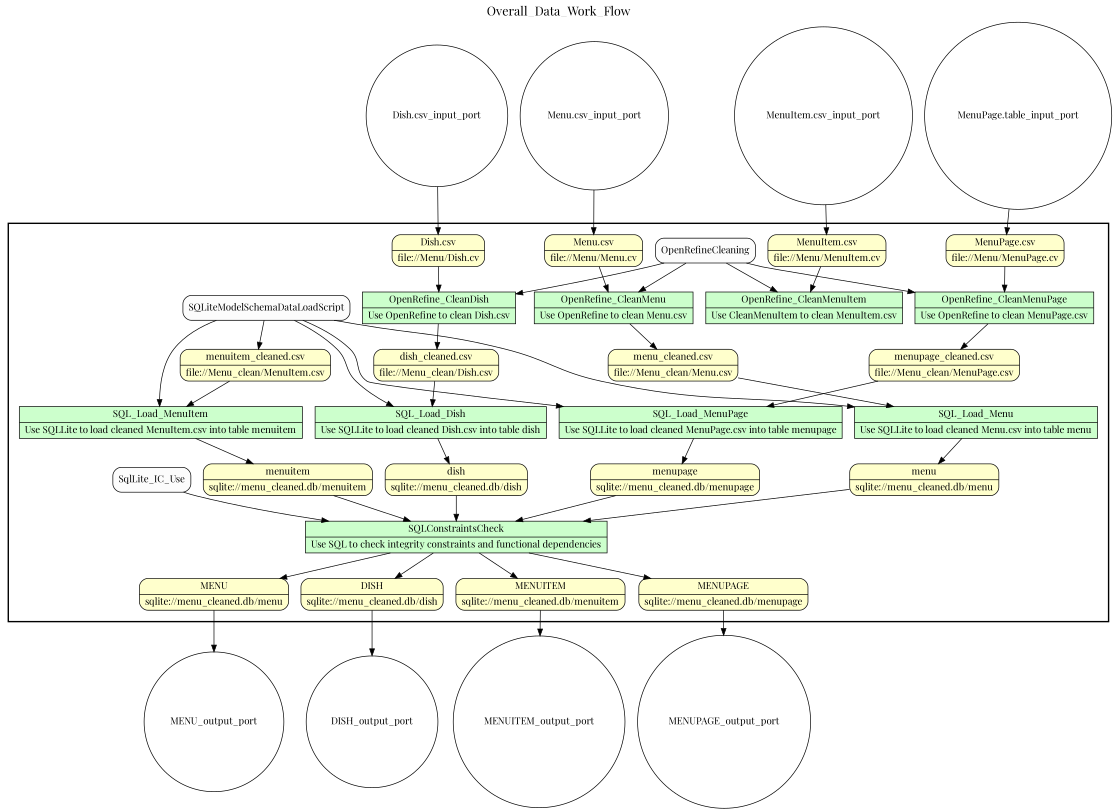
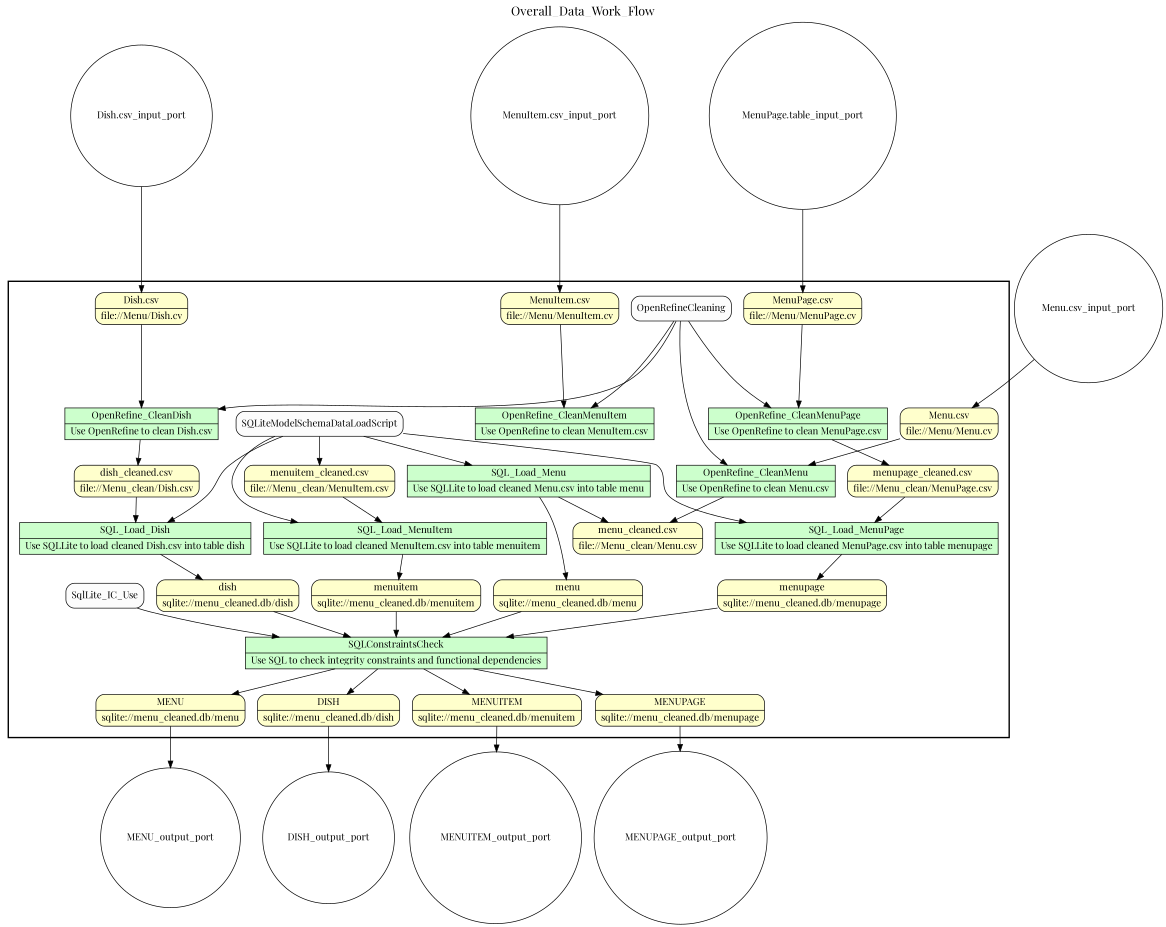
node "OpenRefine_CleanMenuItem": text "Use CleanMenuItem to clean MenuItem.csv" -> "Use OpenRefine to clean MenuItem.csv"
edge "menu_cleaned.csv" -> "SQL_Load_Menu": reversed
